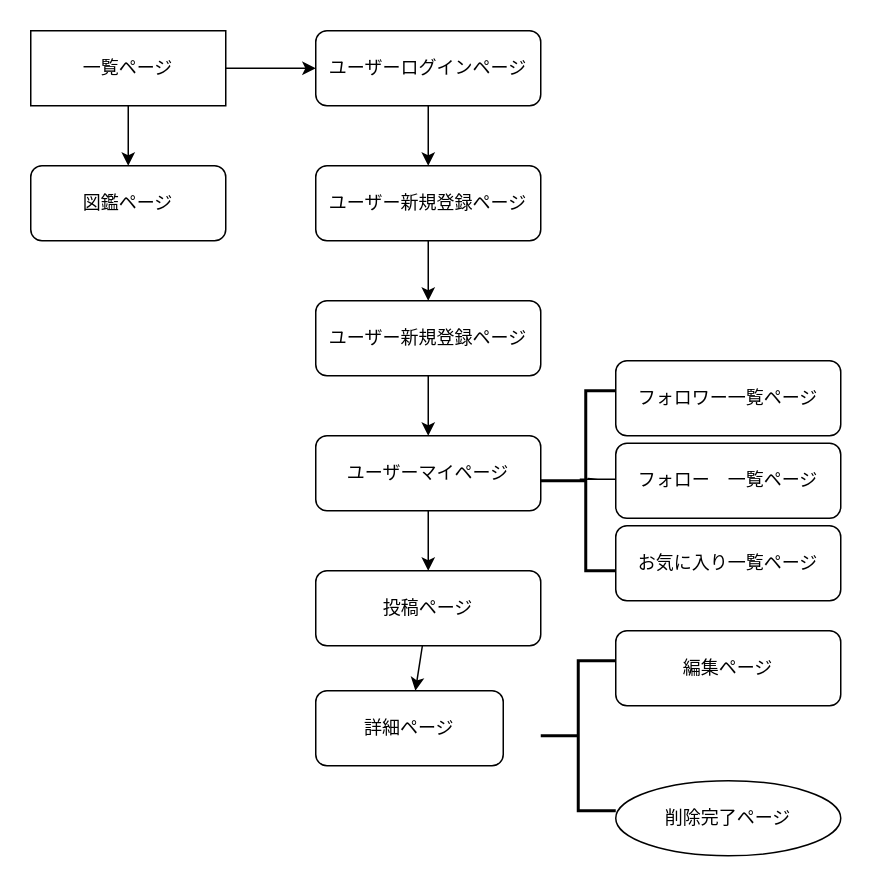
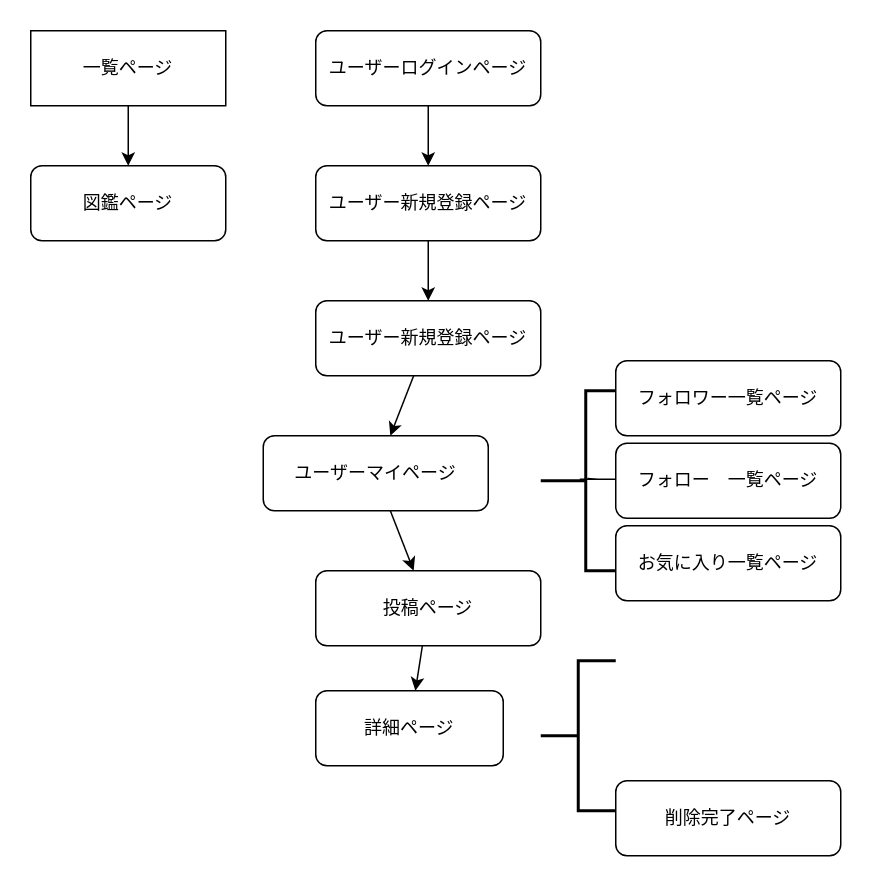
edge "一覧ページ" -> "ユーザーログインページ": removed
node "ユーザーマイページ": moved (428, 473) -> (376, 473)
node "編集ページ": removed
node "削除完了ページ": shape ellipse -> rounded rectangle
